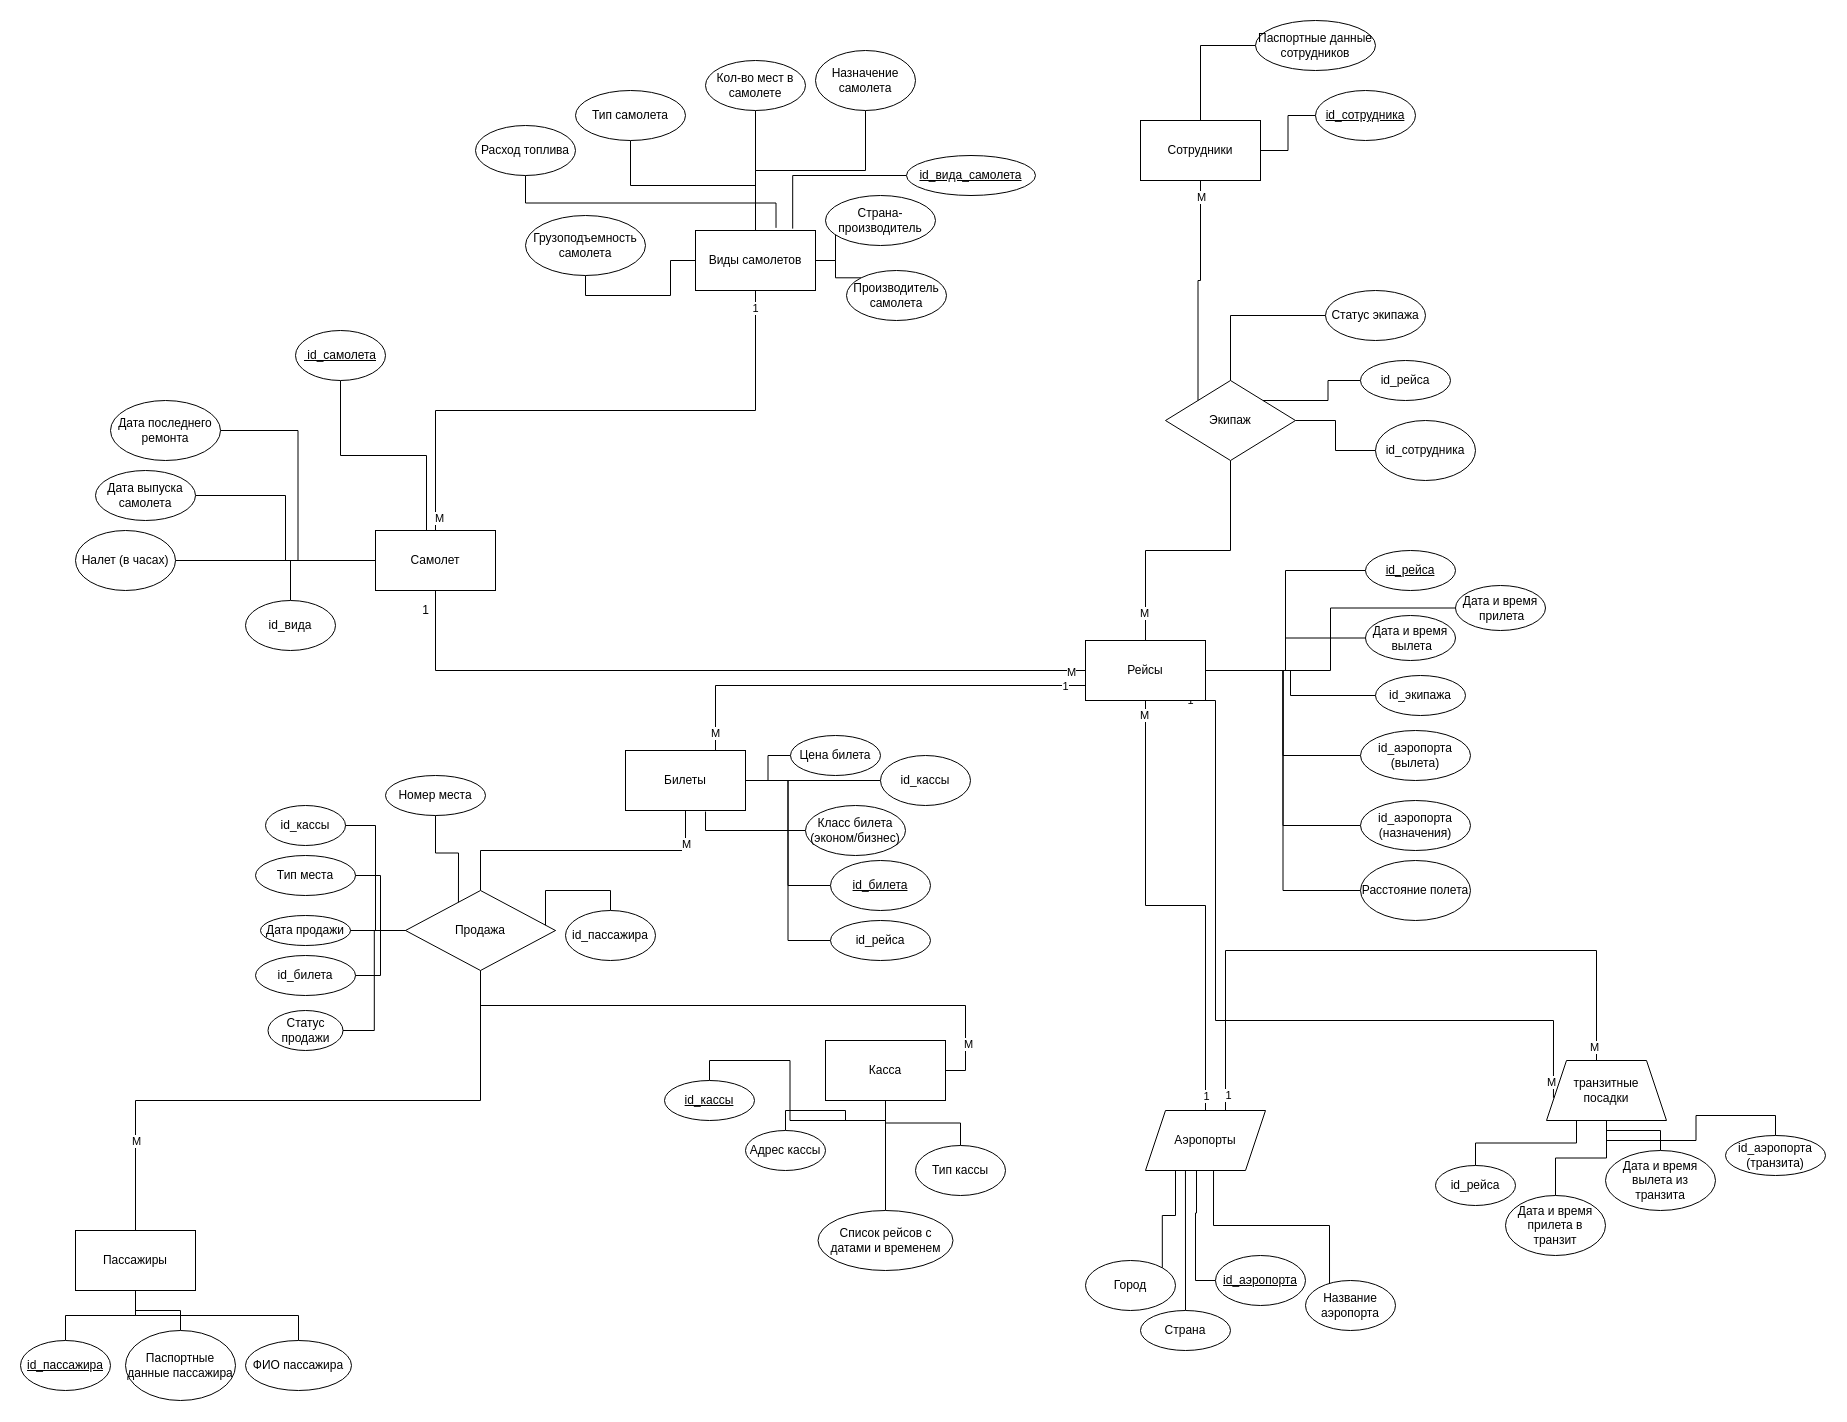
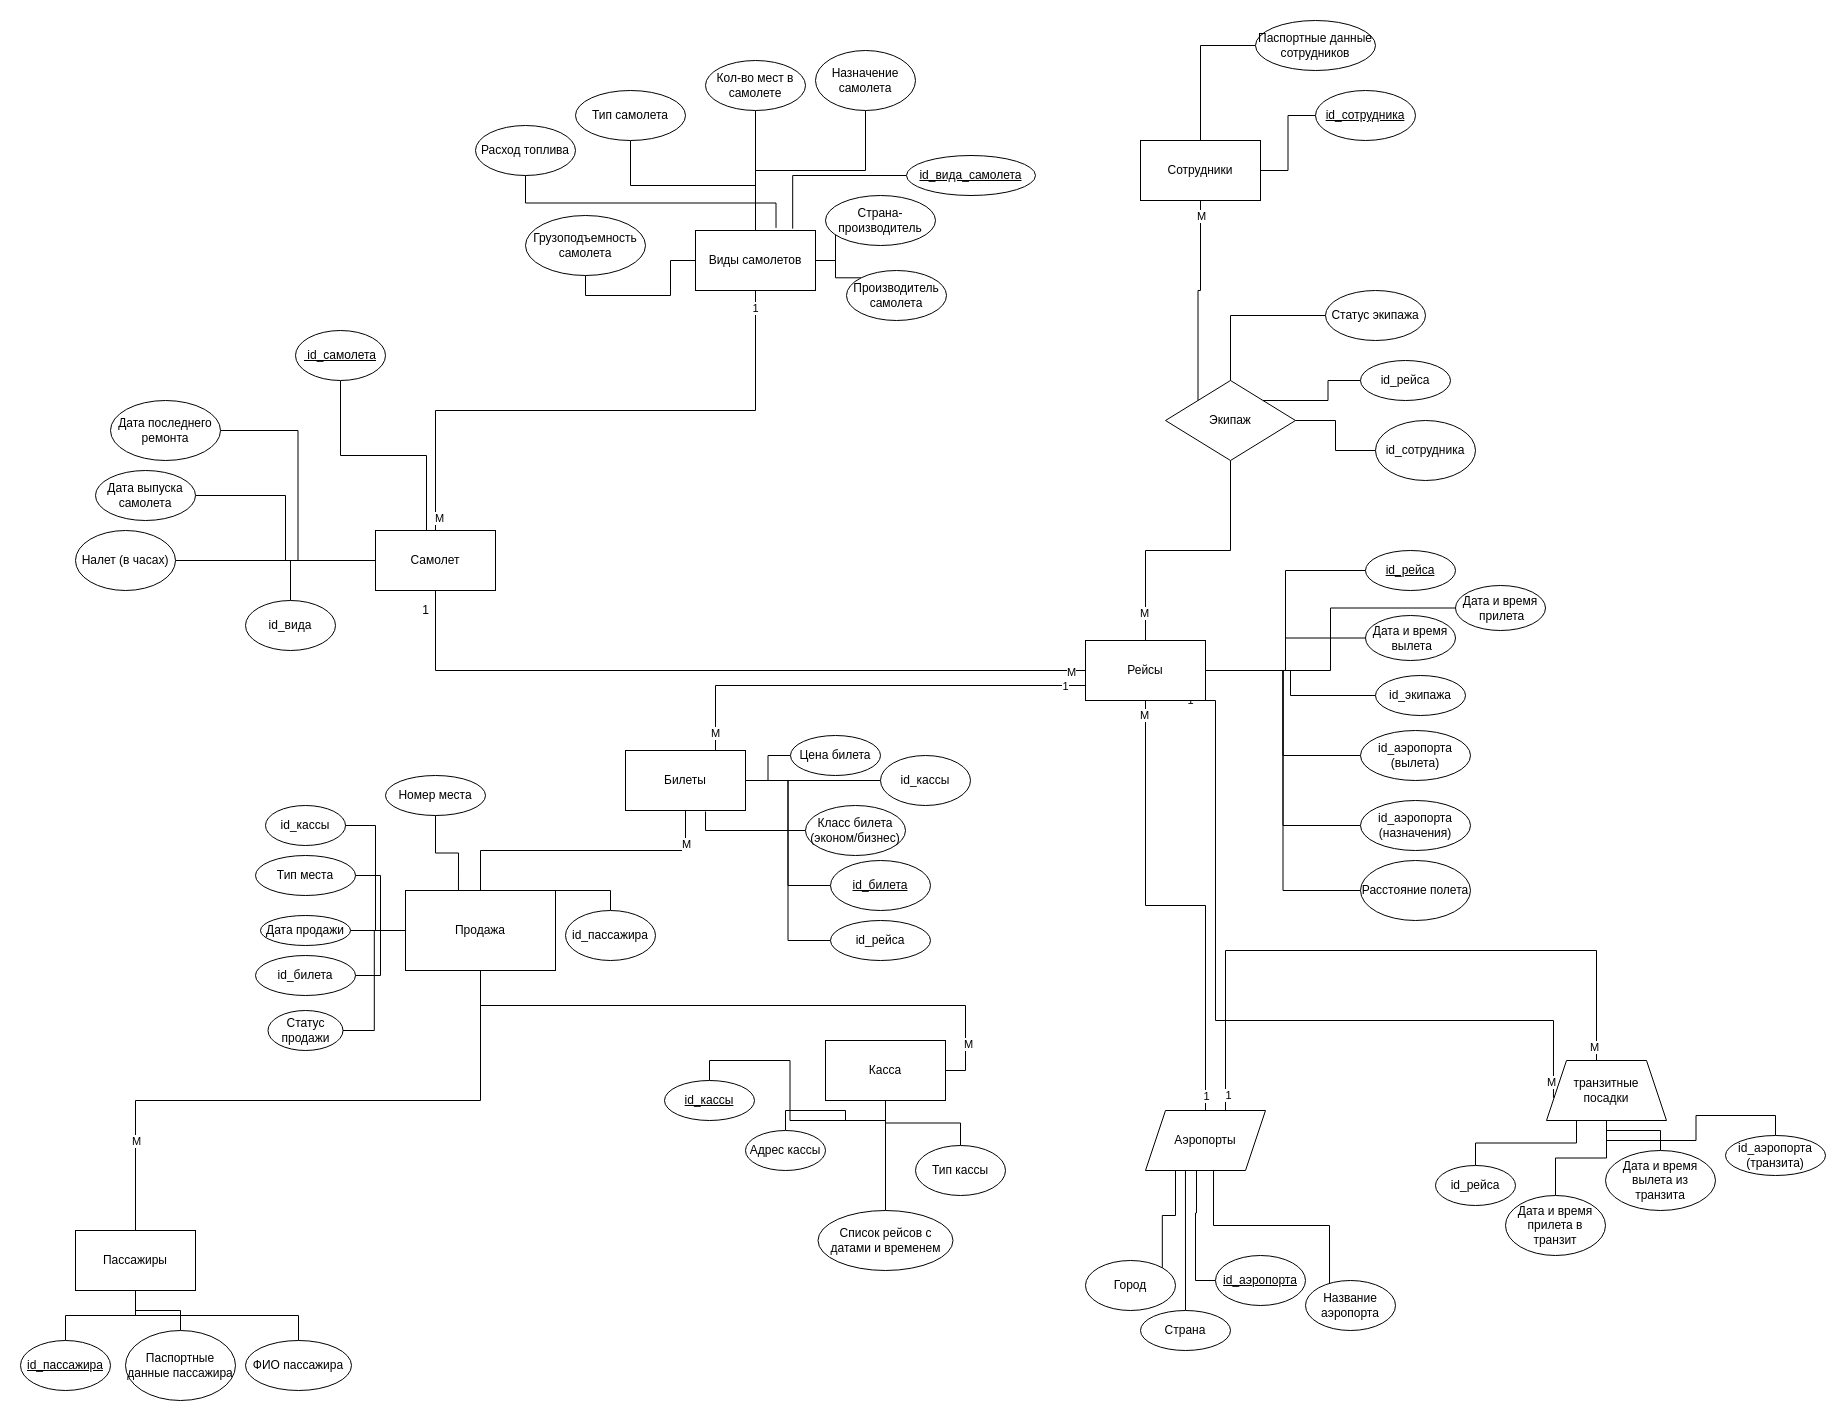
node "Сотрудники": moved (1201, 151) -> (1201, 171)
node "Продажа": shape diamond -> rectangle
